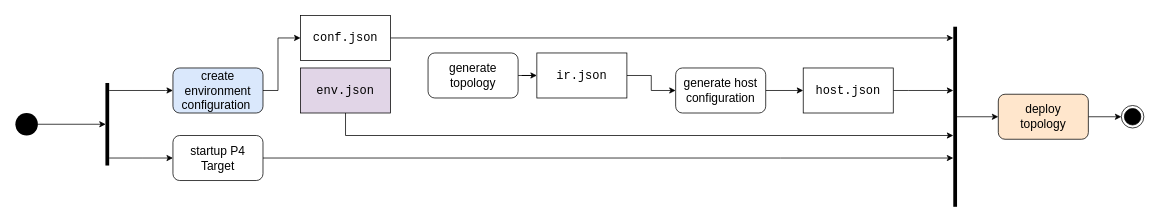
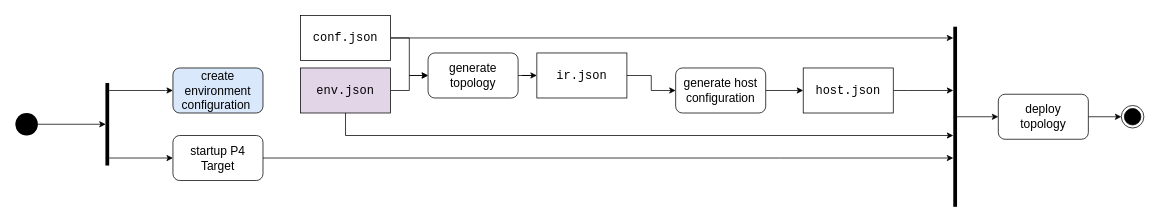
edge "conf.json" -> "generate topology": added
edge "create environment configuration" -> "conf.json": removed
edge "env.json" -> "generate topology": added
node "deploy topology": fillcolor #ffe6cc -> #ffffff
